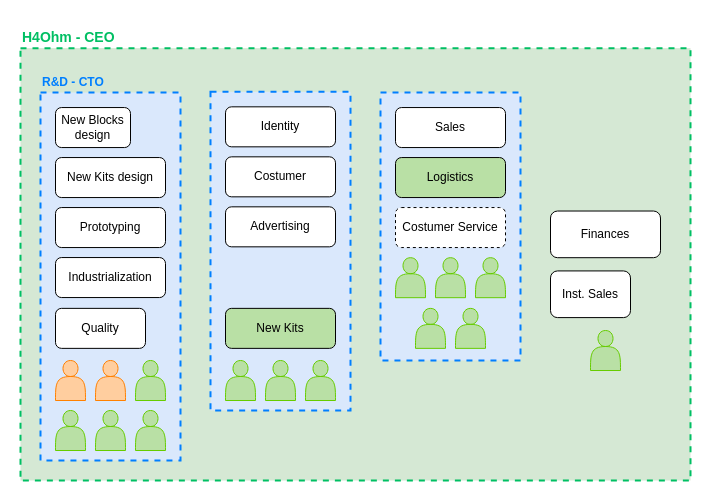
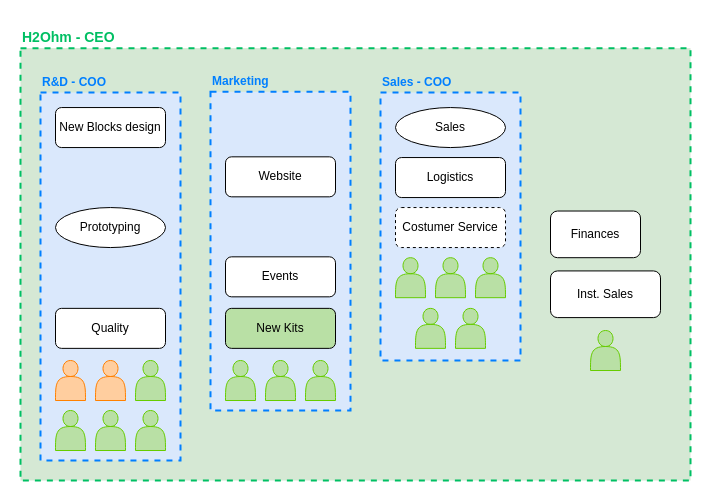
node "H4Ohm - CEO": label "H4Ohm - CEO" -> "H2Ohm - CEO"
node "Marketing": added
node "R&D - CTO": label "R&D - CTO" -> "R&D - COO"
node "Sales - COO": added
node "Identity": removed
node "New Blocks design": size 75x40 -> 110x40
node "Sales": shape rounded rectangle -> ellipse
node "Costumer": label "Costumer" -> "Website"
node "New Kits design": removed
node "Logistics": fillcolor #b9e0a5 -> #ffffff
node "Advertising": removed
node "Prototyping": shape rounded rectangle -> ellipse
node "Finances": size 110x47 -> 90x47
node "Events": added
node "Industrialization": removed
node "Inst. Sales": size 80x47 -> 110x47
node "Quality": size 90x40 -> 110x40
